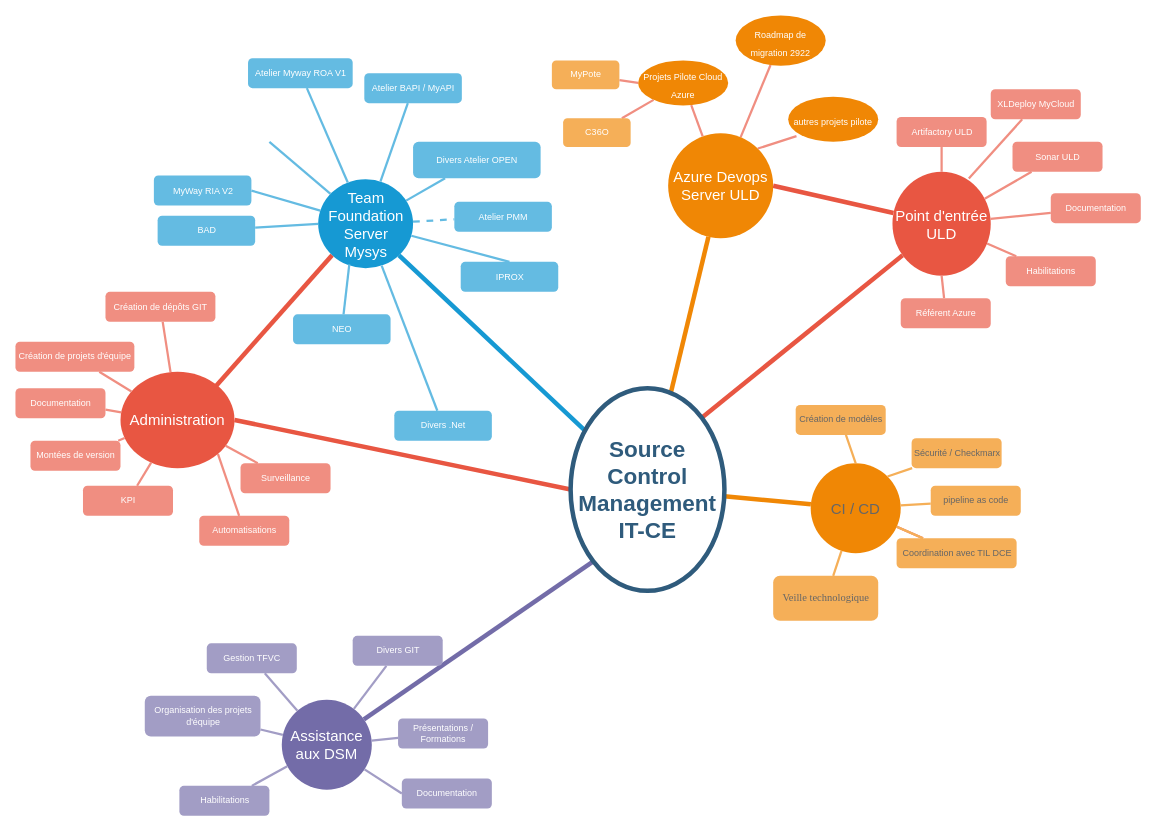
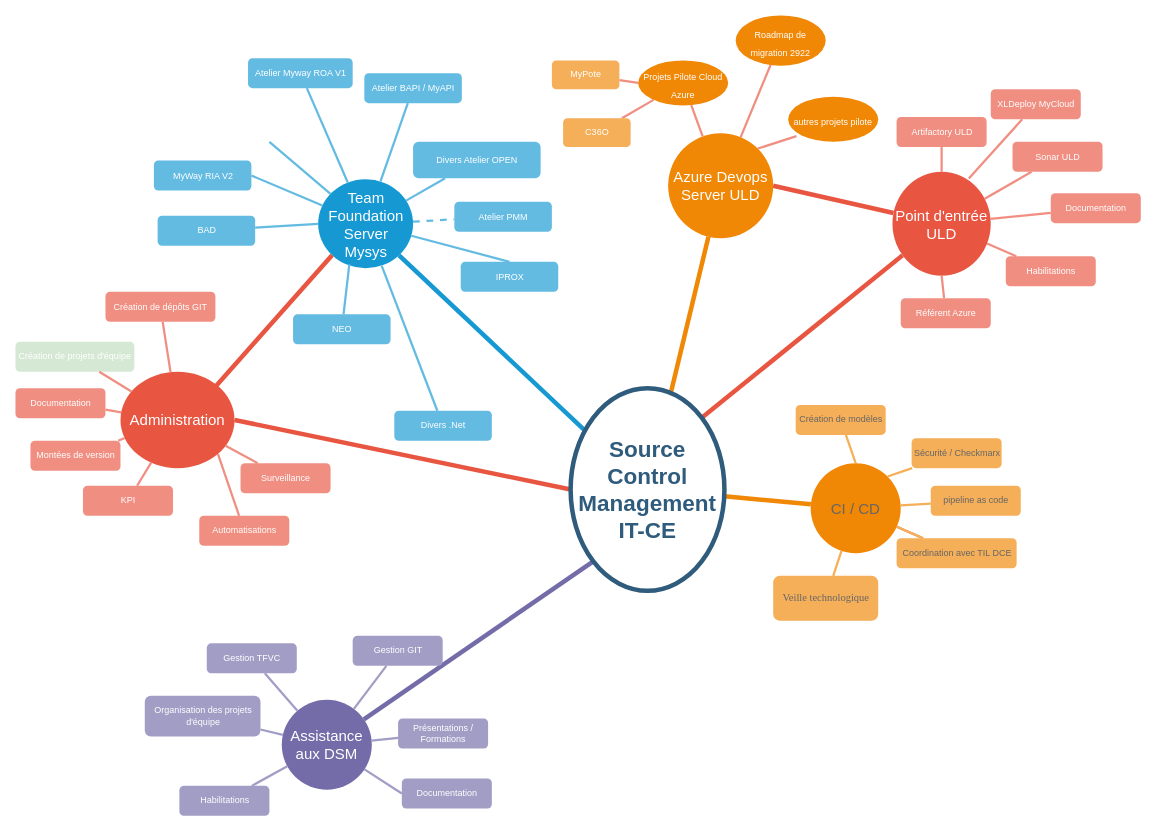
node "MyWay RIA V2": moved (203, 191) -> (203, 176)
node "Création de projets d'équipe": fillcolor #f08e81 -> #d5e8d4
node "Divers GIT": label "Divers GIT" -> "Gestion GIT"
